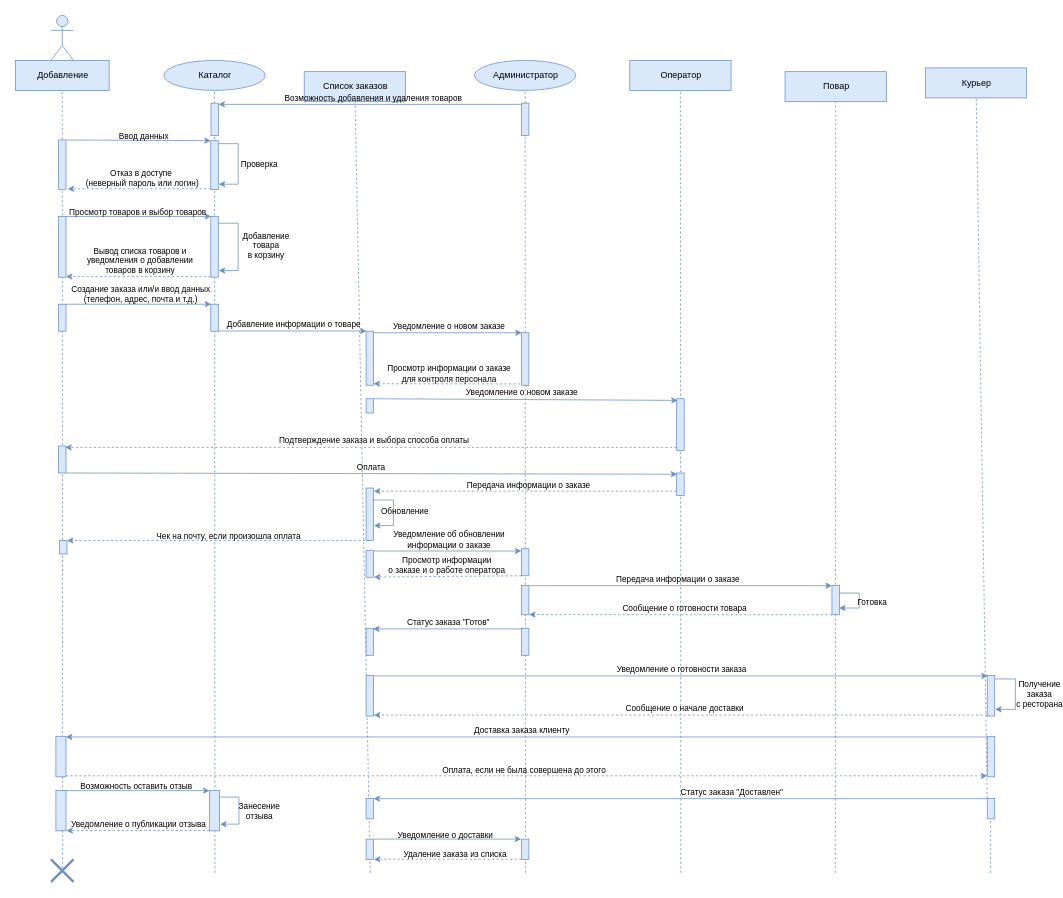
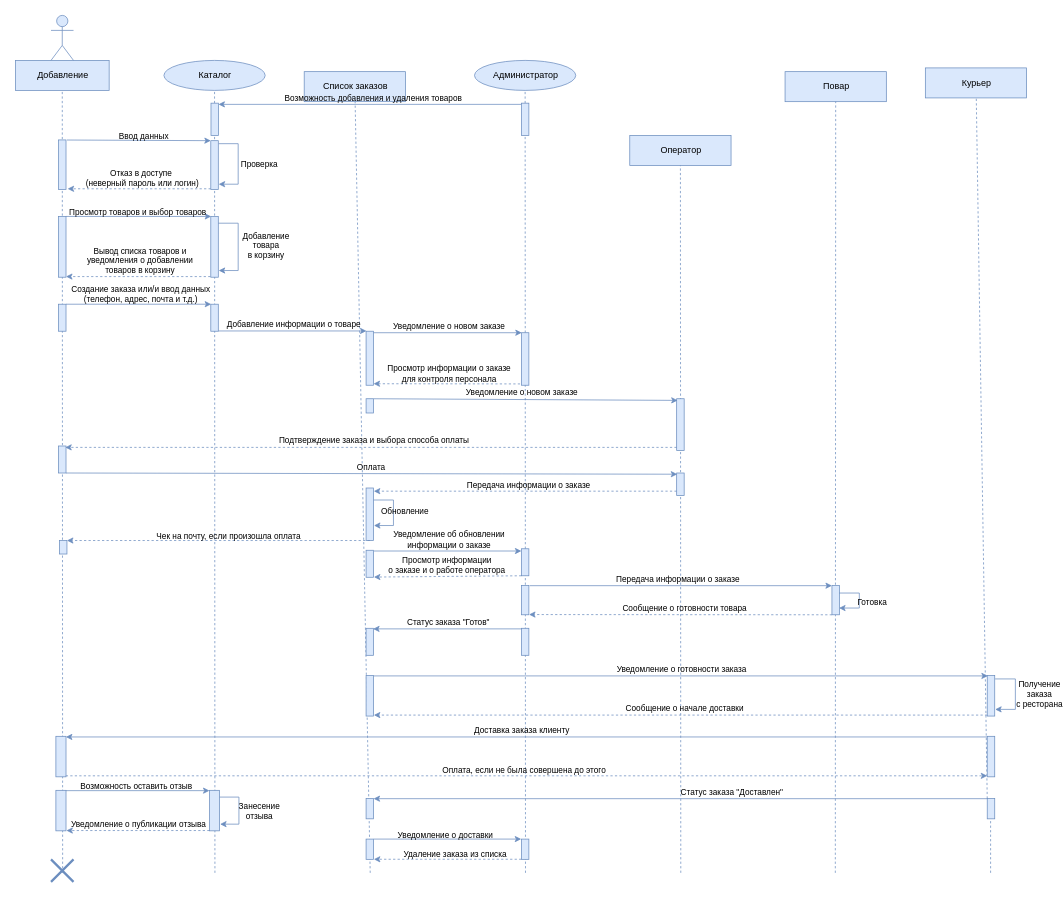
node "Оператор": moved (680, 75) -> (680, 150)
